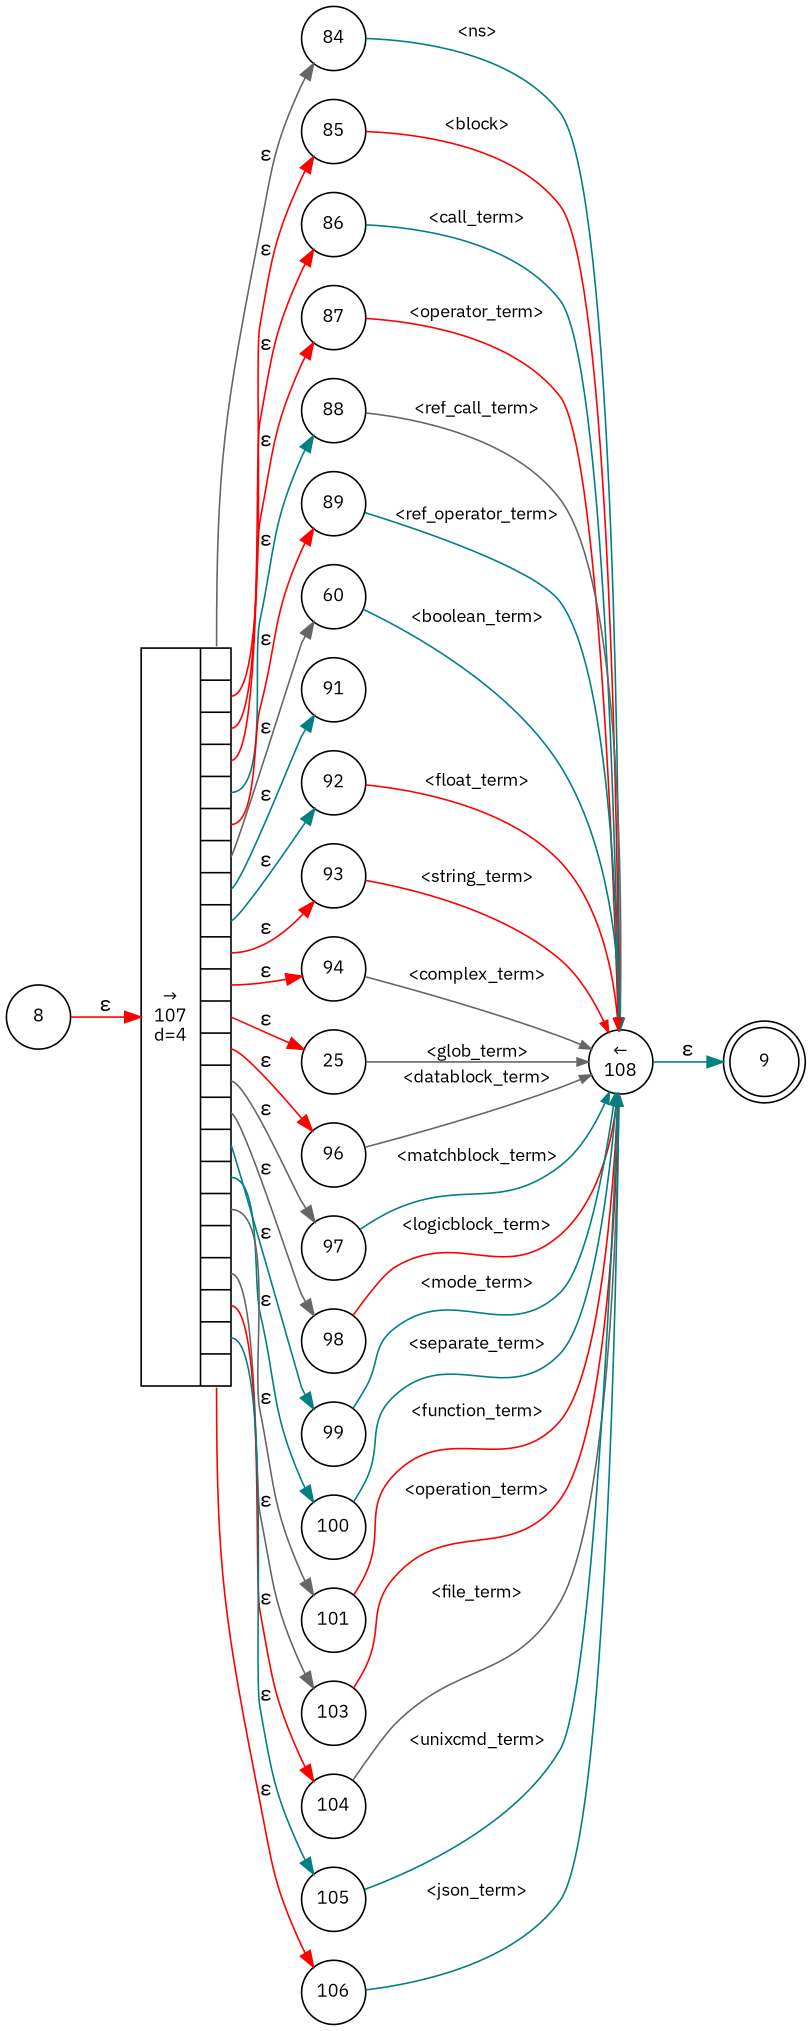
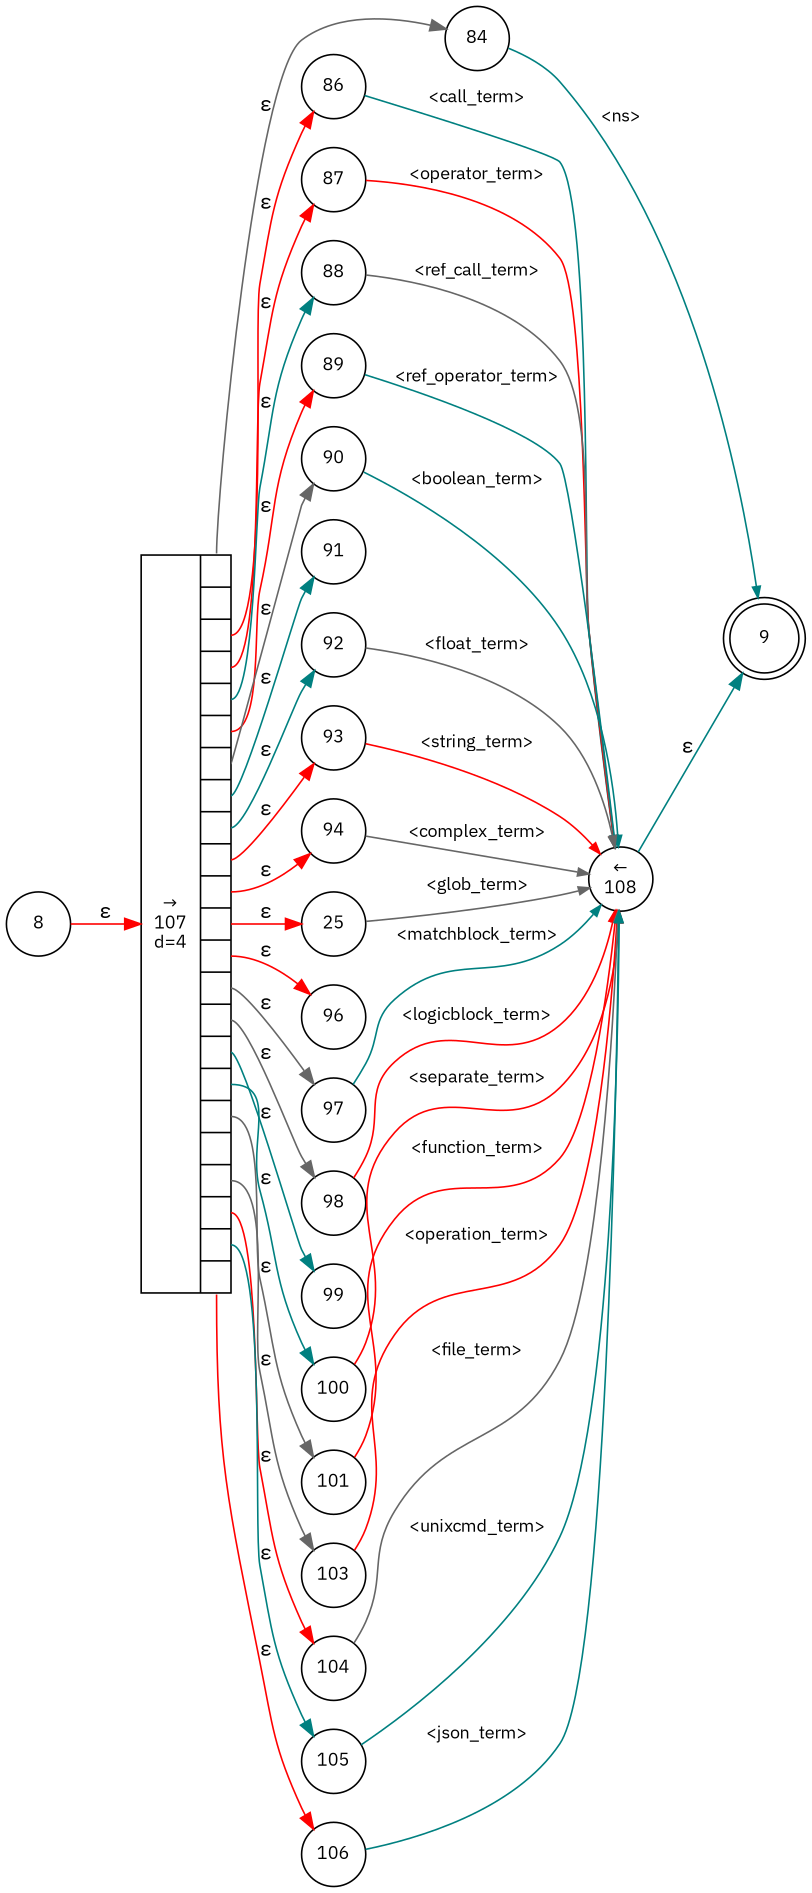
node "85": removed
edge "84" -> "← 108": now "84" -> "9"
node "60": label "60" -> "90"
edge "92" -> "← 108": color red -> gray40
edge "96" -> "← 108": removed, label "<datablock_term>"
edge "99" -> "← 108": removed, label "<mode_term>"
edge "100" -> "← 108": color teal -> red
